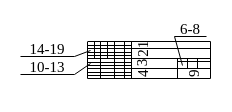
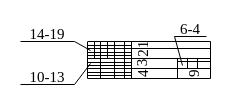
node "6-8": label "6-8" -> "6-4"
node "14-19": moved (48, 49) -> (48, 34)
node "10-13": moved (48, 67) -> (48, 77)
